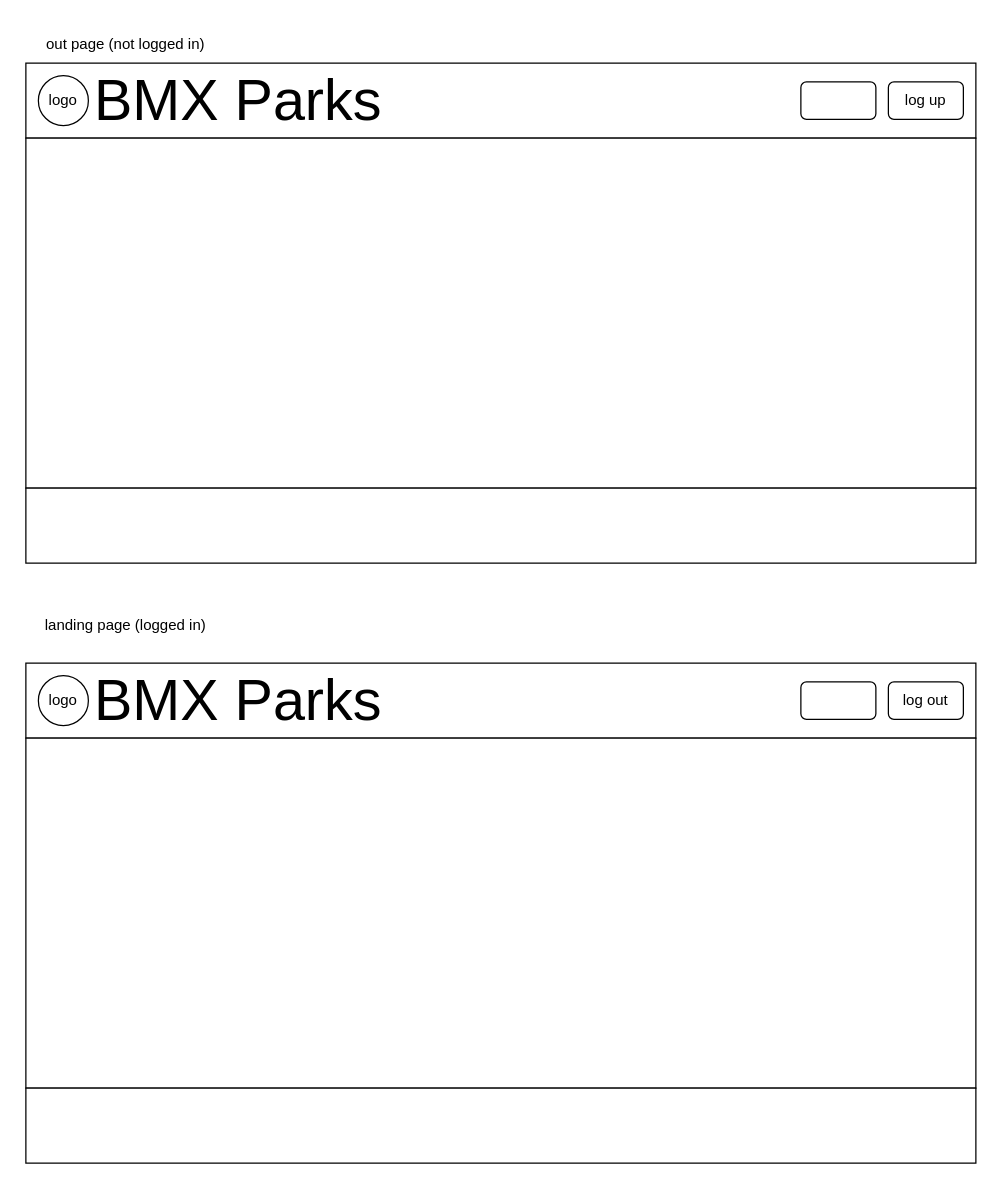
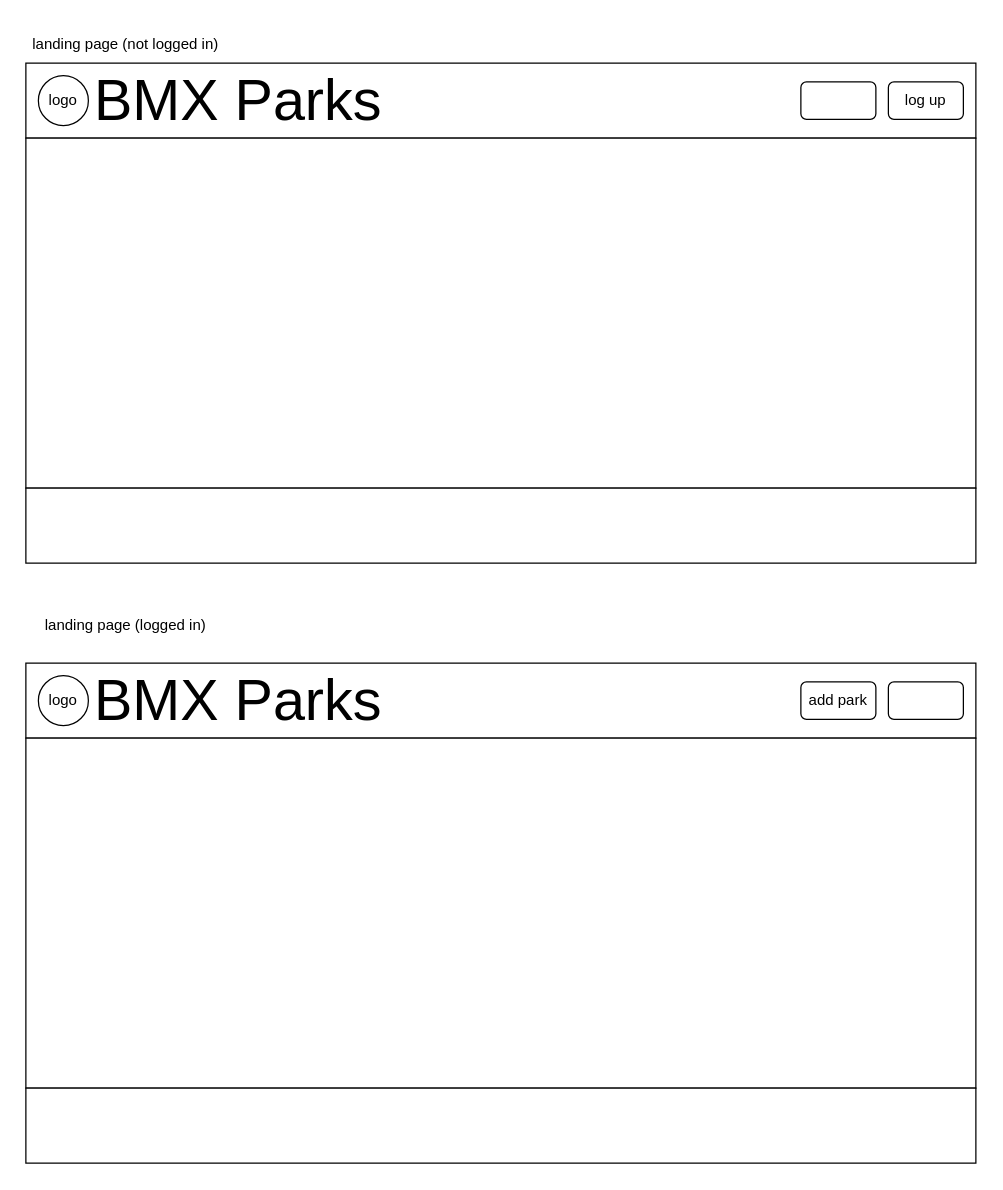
node "out page (not logged in)": label "out page (not logged in)" -> "landing page (not logged in)"
node "add park": added
node "log out": removed
